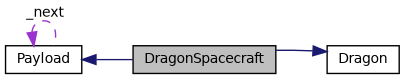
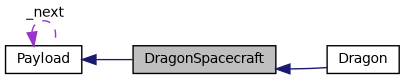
edge "DragonSpacecraft" -> "Dragon": reversed
